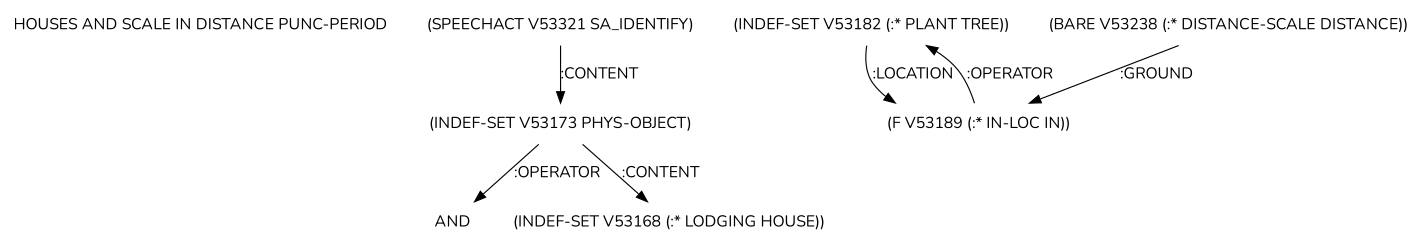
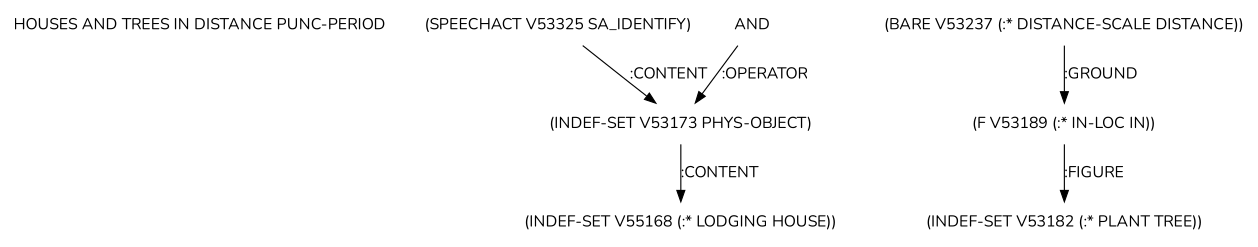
node "HOUSES AND SCALE IN DISTANCE PUNC-PERIOD": label "HOUSES AND SCALE IN DISTANCE PUNC-PERIOD" -> "HOUSES AND TREES IN DISTANCE PUNC-PERIOD"
node "(SPEECHACT V53321 SA_IDENTIFY)": label "(SPEECHACT V53321 SA_IDENTIFY)" -> "(SPEECHACT V53325 SA_IDENTIFY)"
node "(BARE V53238 (:* DISTANCE-SCALE DISTANCE))": label "(BARE V53238 (:* DISTANCE-SCALE DISTANCE))" -> "(BARE V53237 (:* DISTANCE-SCALE DISTANCE))"
edge "(INDEF-SET V53182 (:* PLANT TREE))" -> "(F V53189 (:* IN-LOC IN))": removed, label ":LOCATION"
edge "(F V53189 (:* IN-LOC IN))" -> "(INDEF-SET V53182 (:* PLANT TREE))": label ":OPERATOR" -> ":FIGURE"
edge "(INDEF-SET V53173 PHYS-OBJECT)" -> "AND": reversed
node "(INDEF-SET V53168 (:* LODGING HOUSE))": label "(INDEF-SET V53168 (:* LODGING HOUSE))" -> "(INDEF-SET V55168 (:* LODGING HOUSE))"
